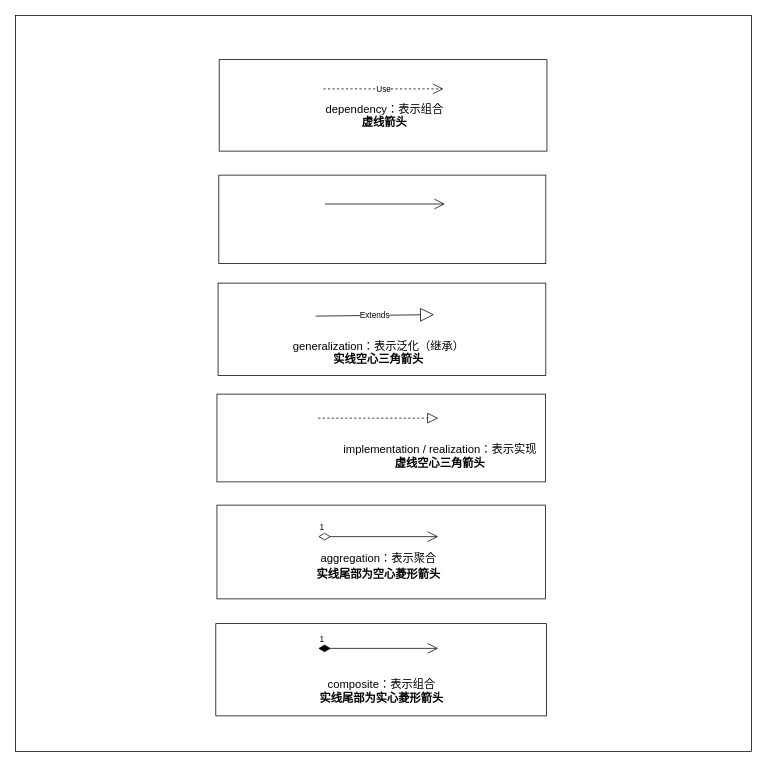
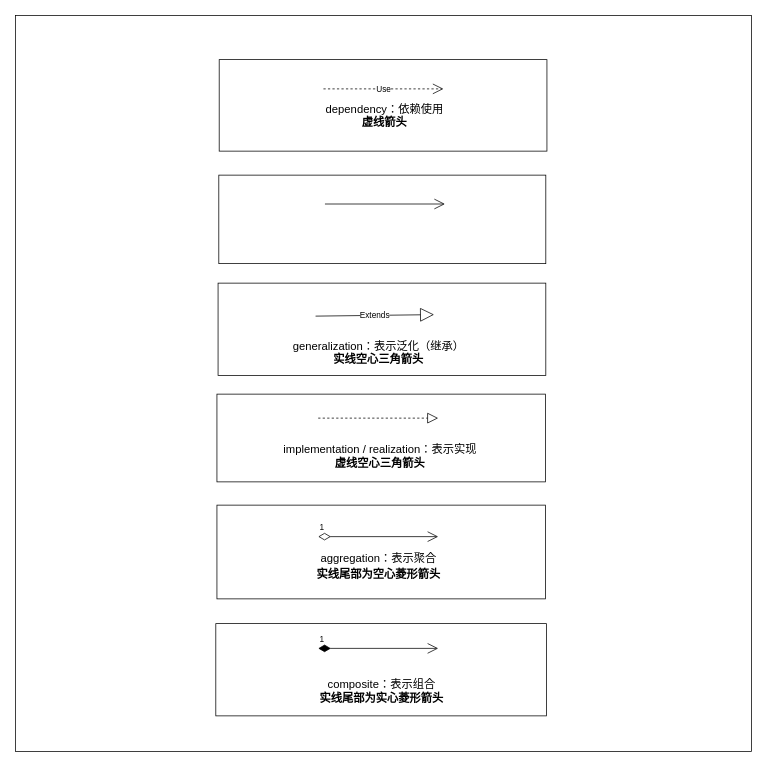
node "dependency：表示组合 虚线箭头": label "dependency：表示组合 虚线箭头" -> "dependency：依赖使用 虚线箭头"
node "implementation / realization：表示实现 虚线空心三角箭头": moved (440, 456) -> (380, 456)
